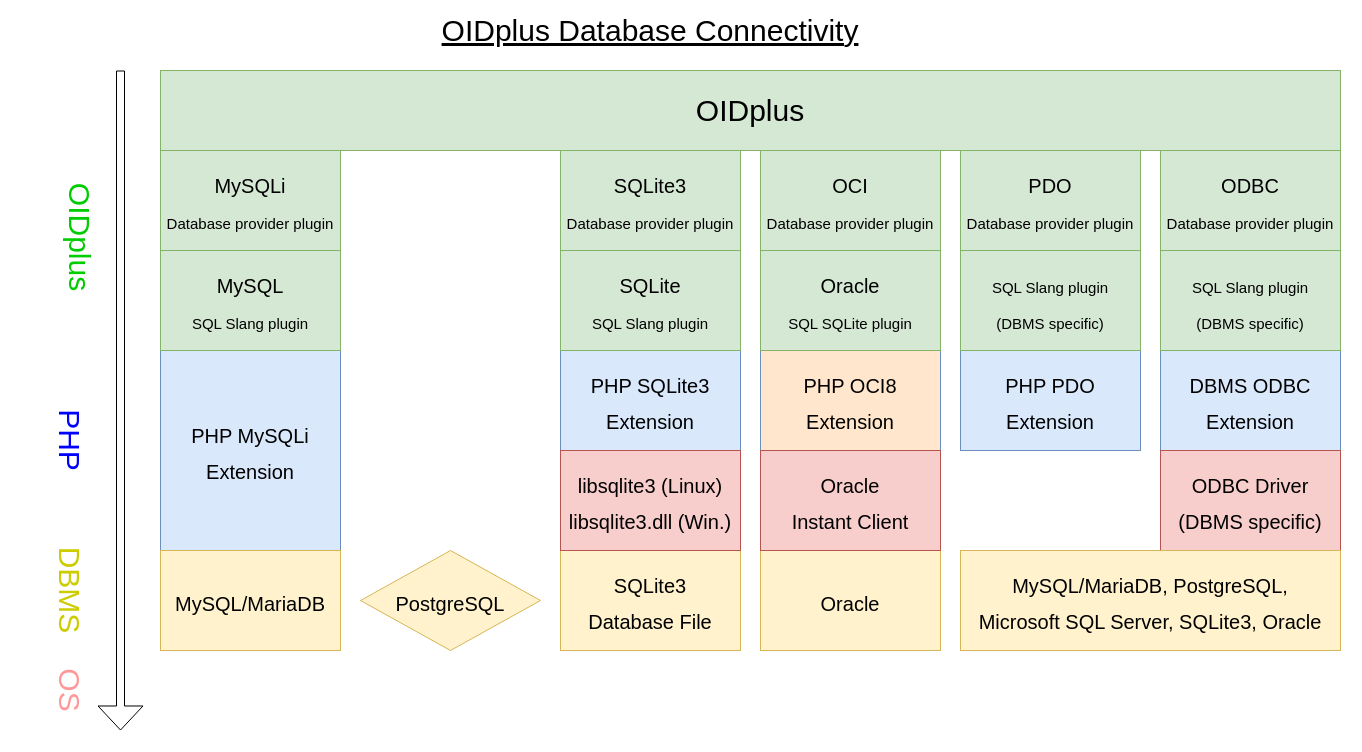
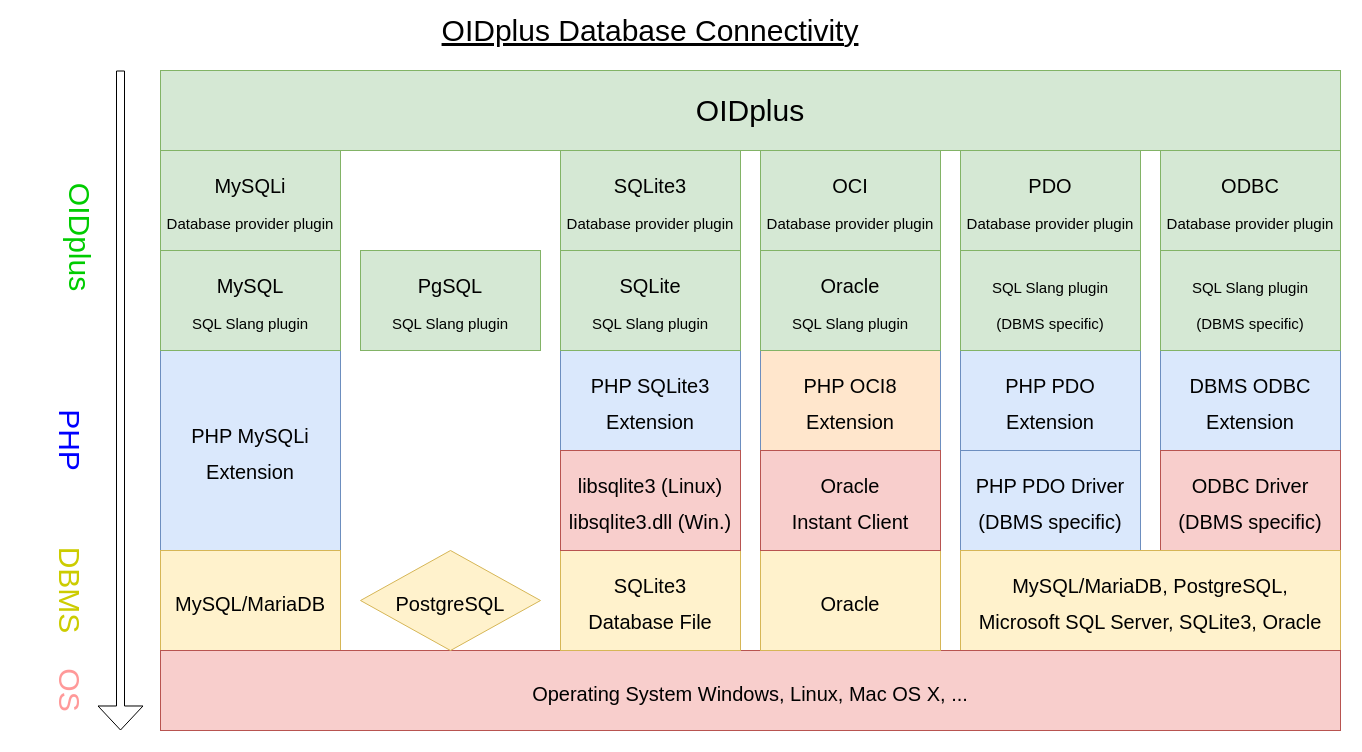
node "PgSQL SQL Slang plugin": added
node "Oracle SQL SQLite plugin": label "Oracle SQL SQLite plugin" -> "Oracle SQL Slang plugin"
node "PHP PDO Driver (DBMS specific)": added
node "Operating System Windows, Linux, Mac OS X, ...": added
